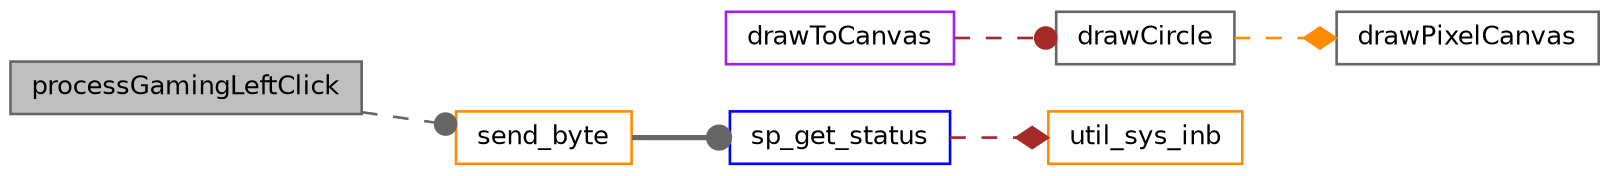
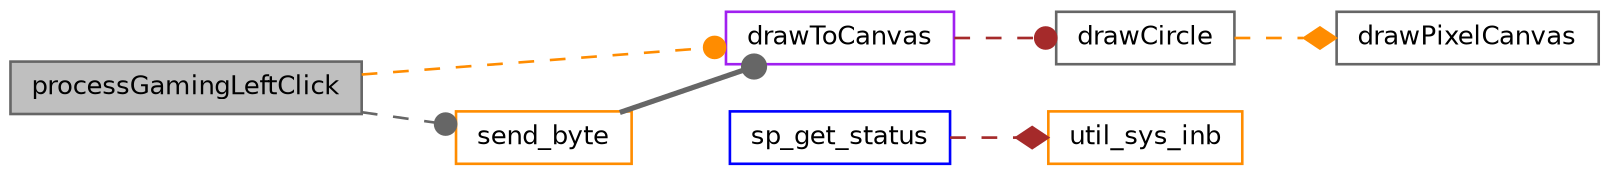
edge "processGamingLeftClick" -> "drawToCanvas": added
edge "send_byte" -> "sp_get_status": now "send_byte" -> "drawToCanvas"
